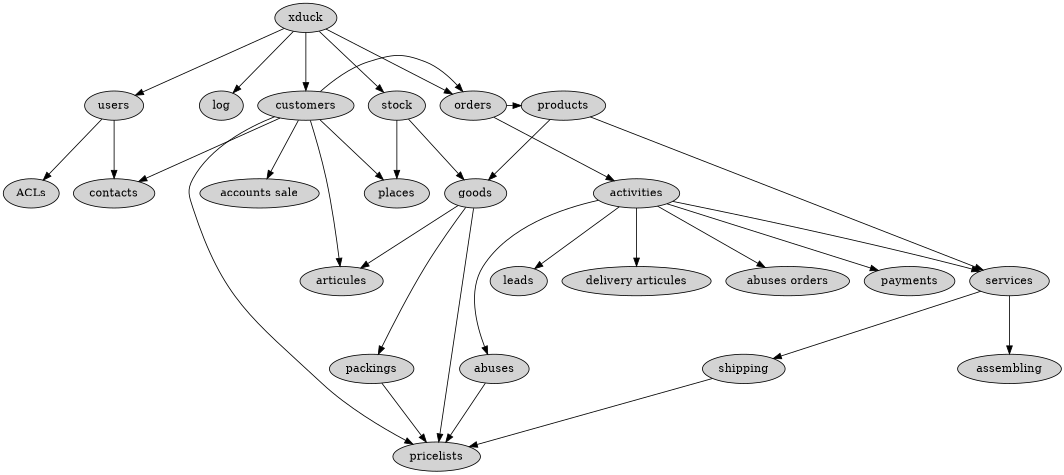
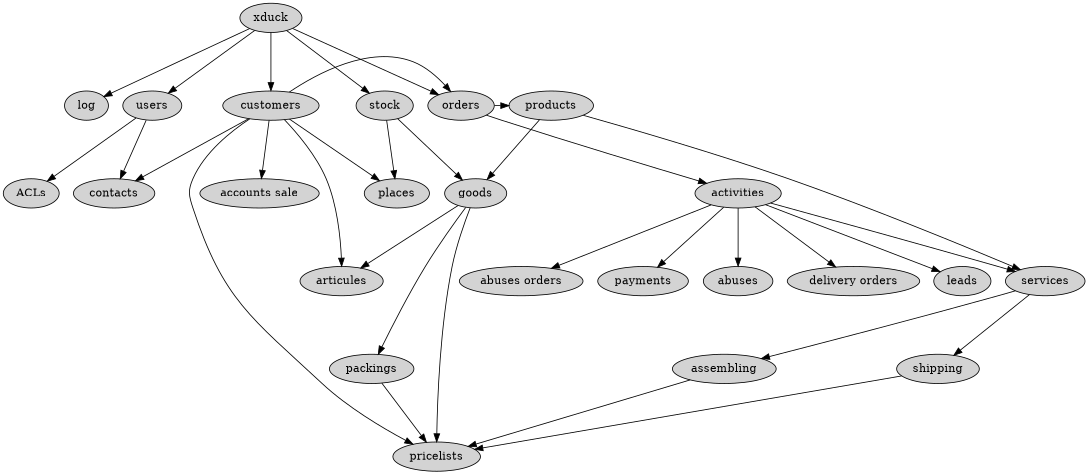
node "delivery articules": label "delivery articules" -> "delivery orders"
edge "abuses" -> "pricelists": now "assembling" -> "pricelists"
